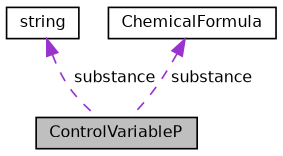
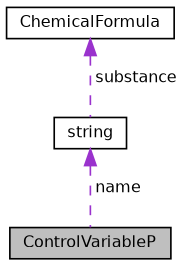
edge "ControlVariableP" -> "string": label " substance" -> " name"
edge "ControlVariableP" -> "ChemicalFormula": now "string" -> "ChemicalFormula"
